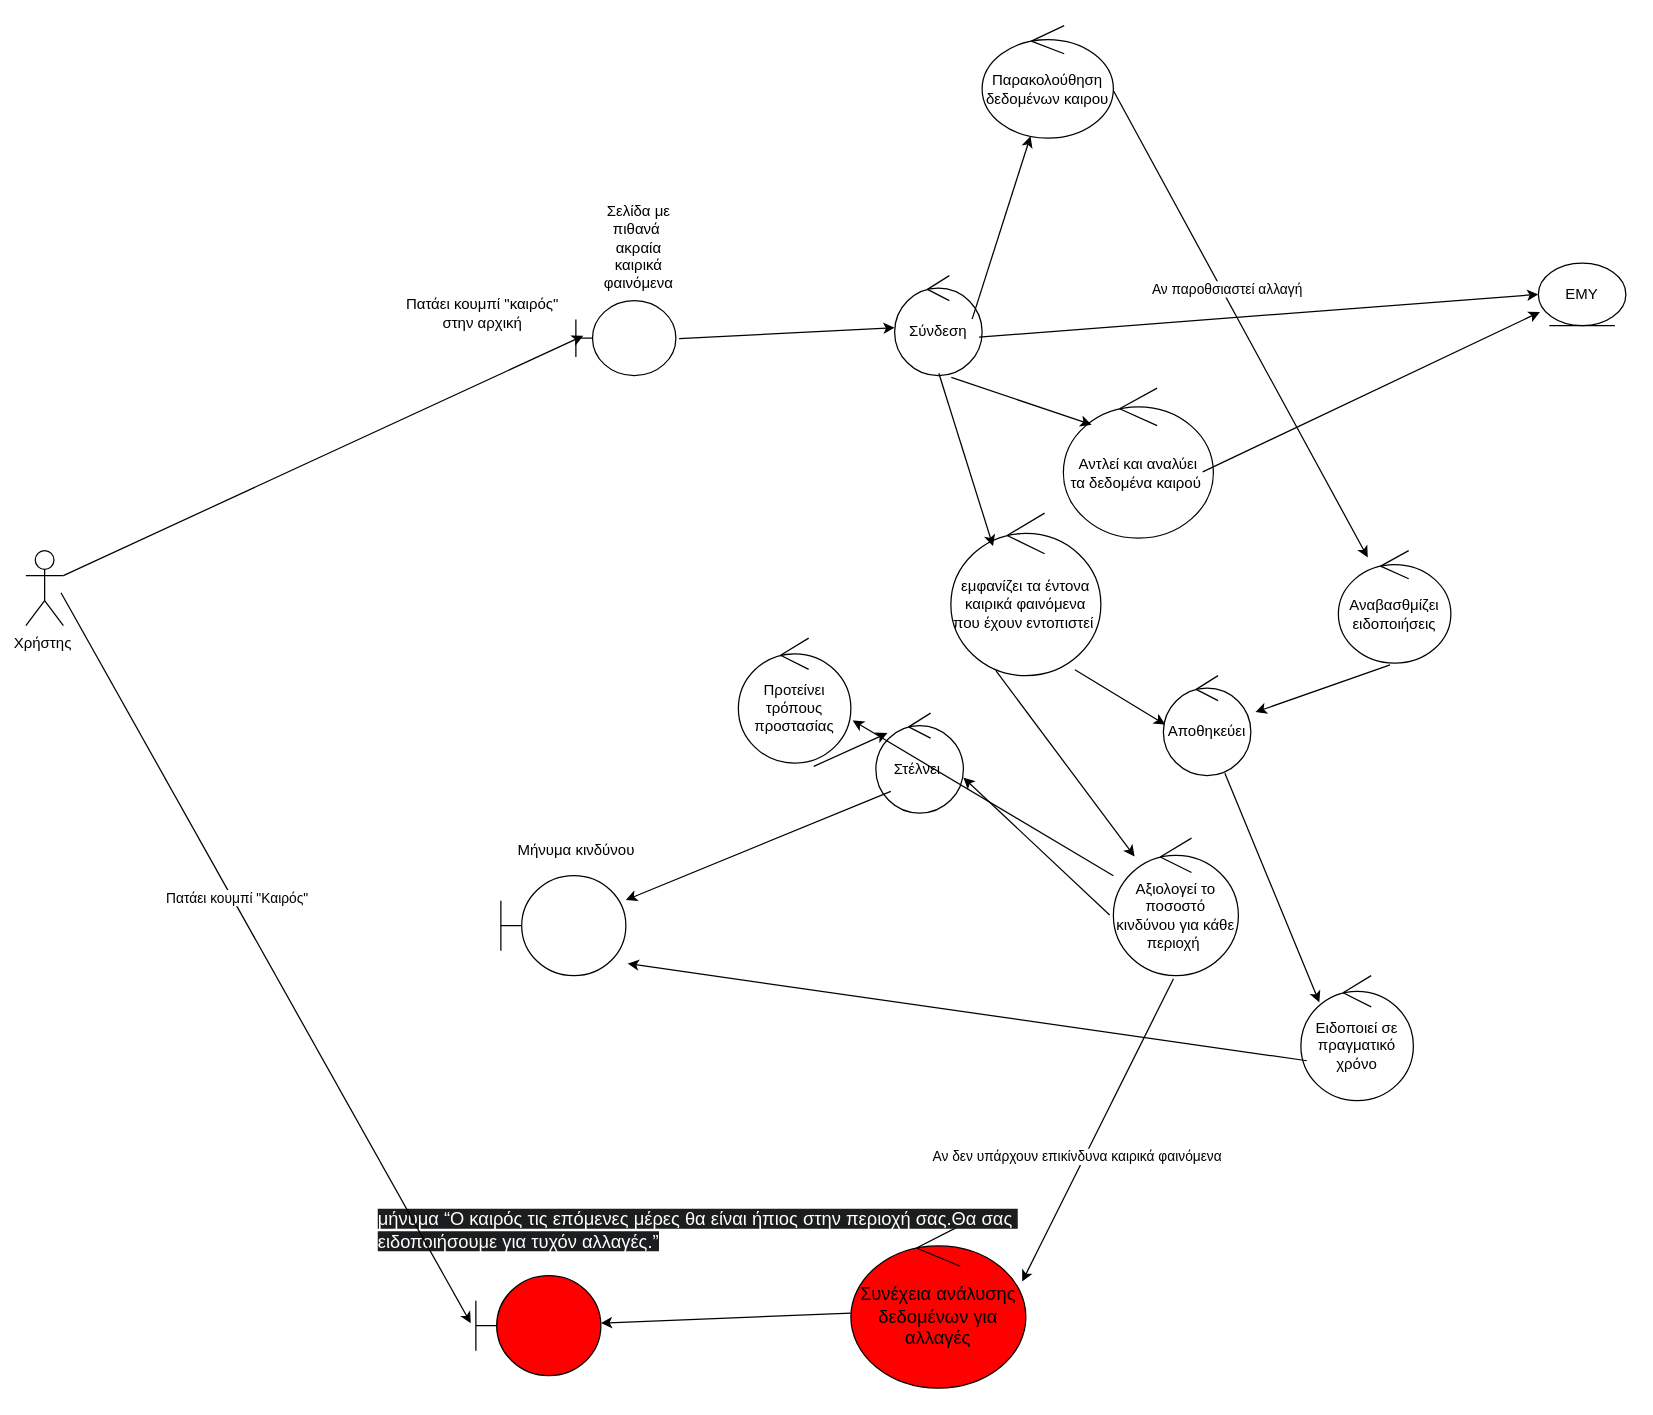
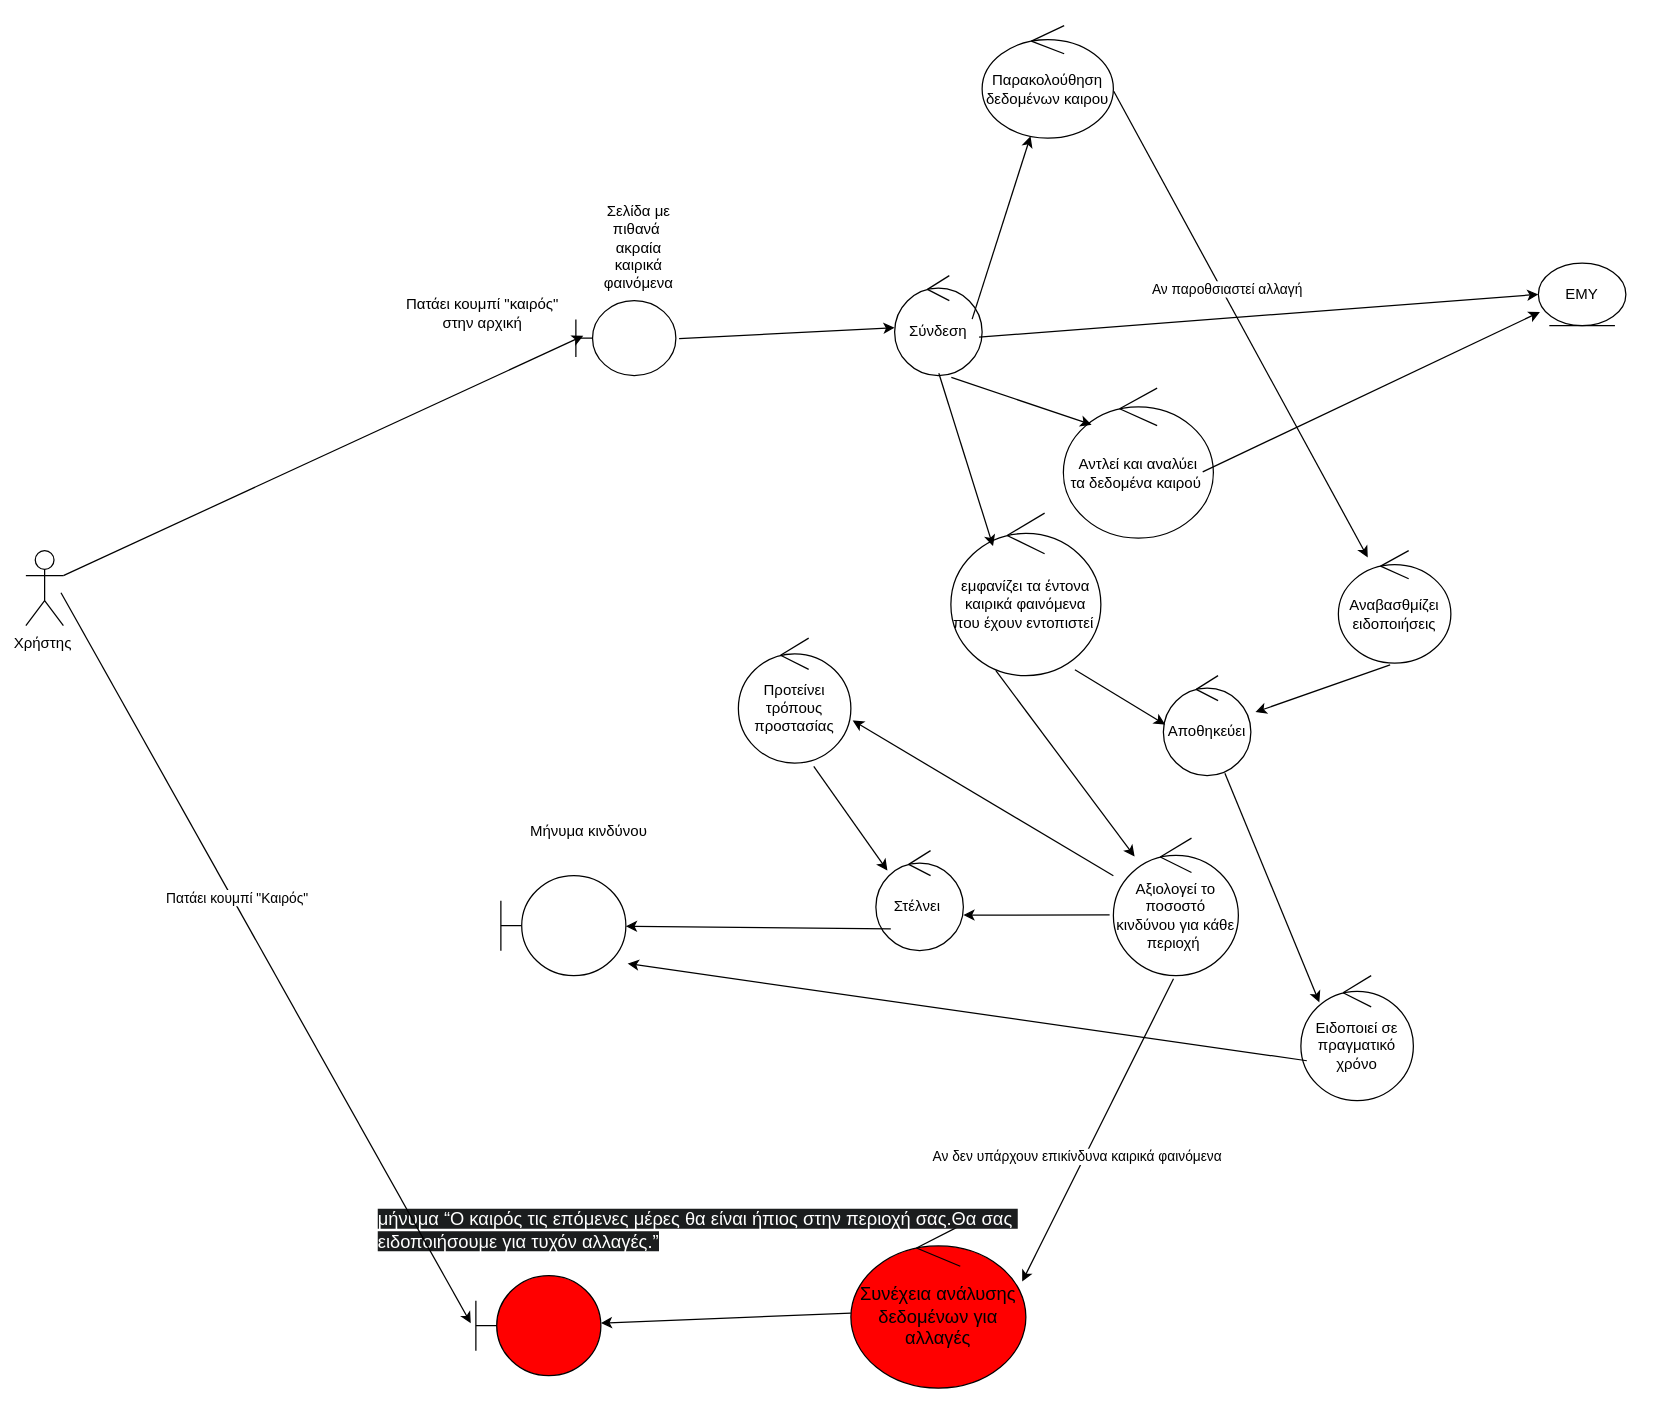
node "Στέλνει": moved (919, 763) -> (919, 901)
node "Μήνυμα κινδύνου": moved (576, 851) -> (588, 832)
